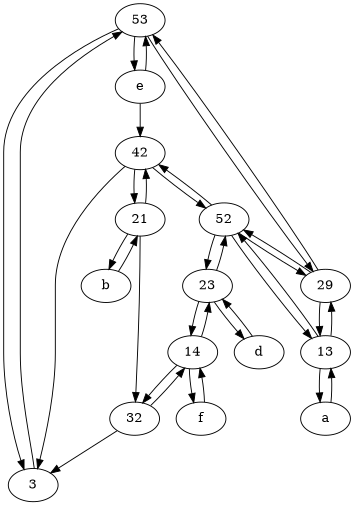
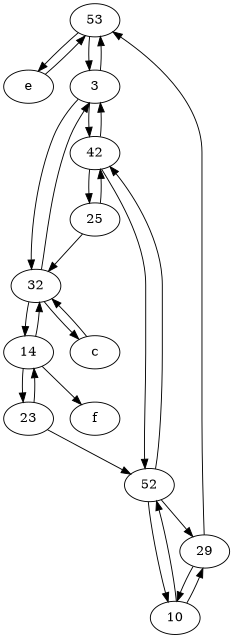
edge "e" -> "42": now "3" -> "42"
edge "53" -> "29": removed
edge "3" -> "32": added
node "21": label "21" -> "25"
edge "52" -> "23": removed
edge "29" -> "52": removed
node "b": removed
node "c": added
node "d": removed
node "13": label "13" -> "10"
edge "f" -> "14": removed
node "a": removed
